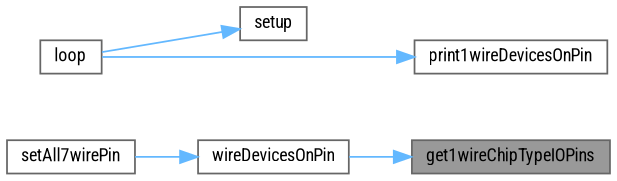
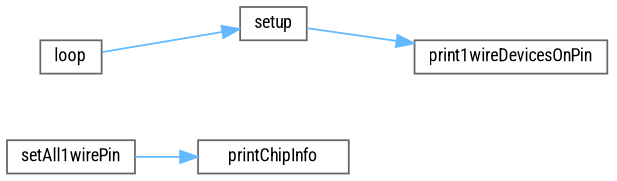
edge "loop" -> "print1wireDevicesOnPin": now "setup" -> "print1wireDevicesOnPin"
node "setAll7wirePin": label "setAll7wirePin" -> "setAll1wirePin"
node "wireDevicesOnPin": label "wireDevicesOnPin" -> "printChipInfo"
node "get1wireChipTypeIOPins": removed
